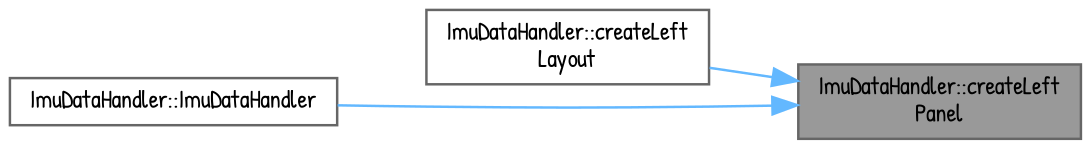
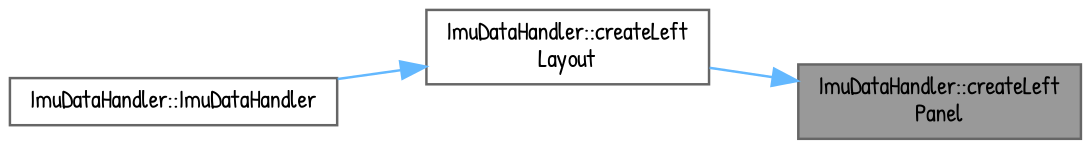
edge "ImuDataHandler::ImuDataHandler" -> "ImuDataHandler::createLeft Panel": now "ImuDataHandler::ImuDataHandler" -> "ImuDataHandler::createLeft Layout"
